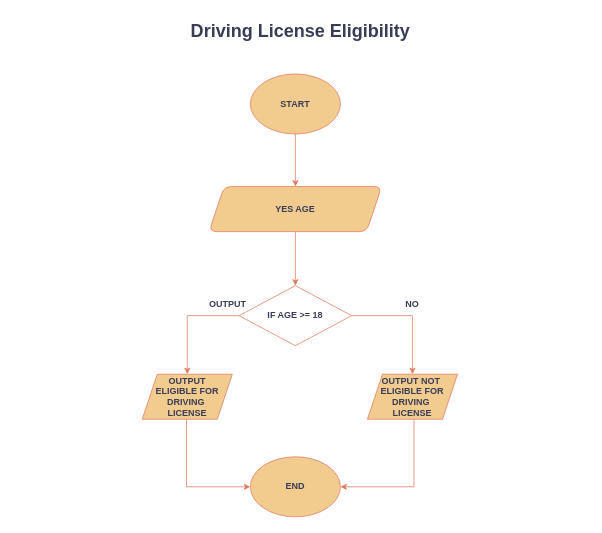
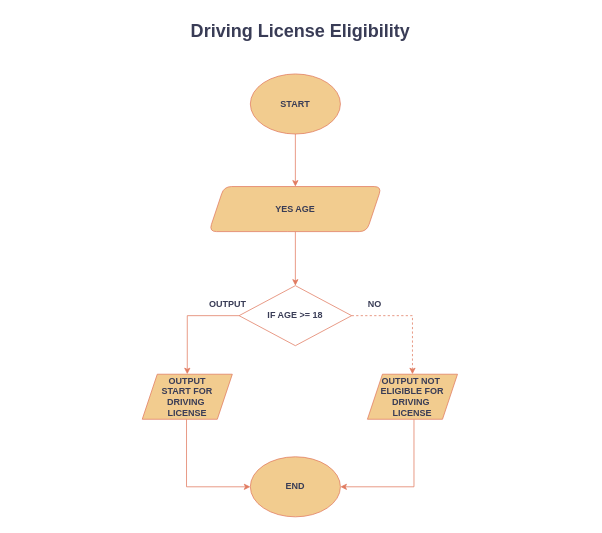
node "NO": moved (412, 304) -> (375, 304)
edge "IF AGE >= 18" -> "OUTPUT NOT ELIGIBLE FOR DRIVING LICENSE": style solid -> dashed
node "OUTPUT ELIGIBLE FOR DRIVING LICENSE": label "OUTPUT ELIGIBLE FOR DRIVING LICENSE" -> "OUTPUT START FOR DRIVING LICENSE"
